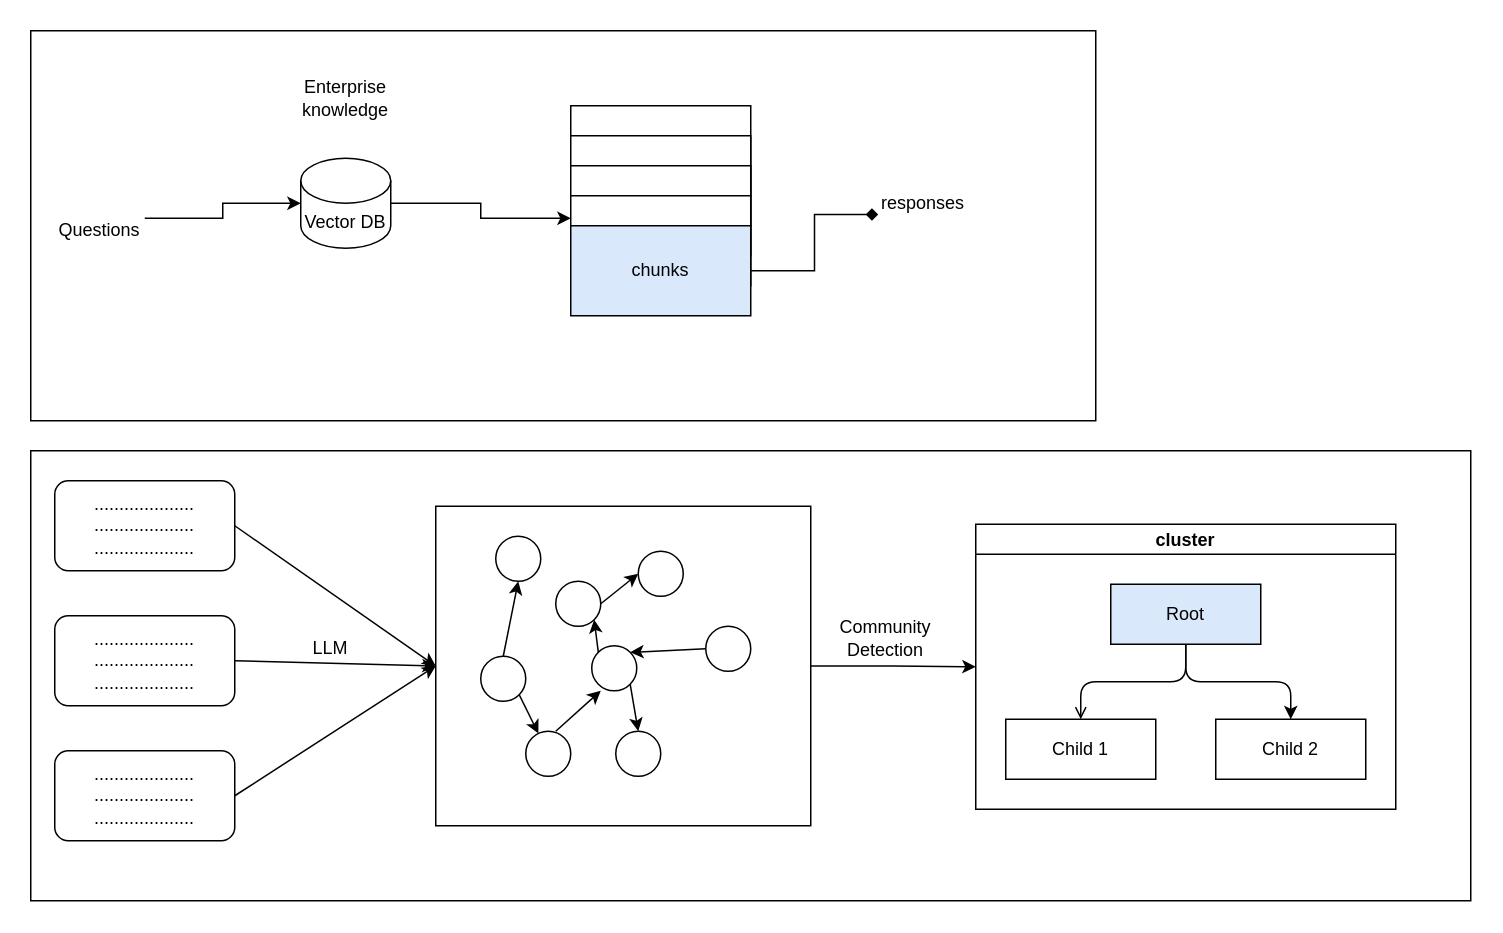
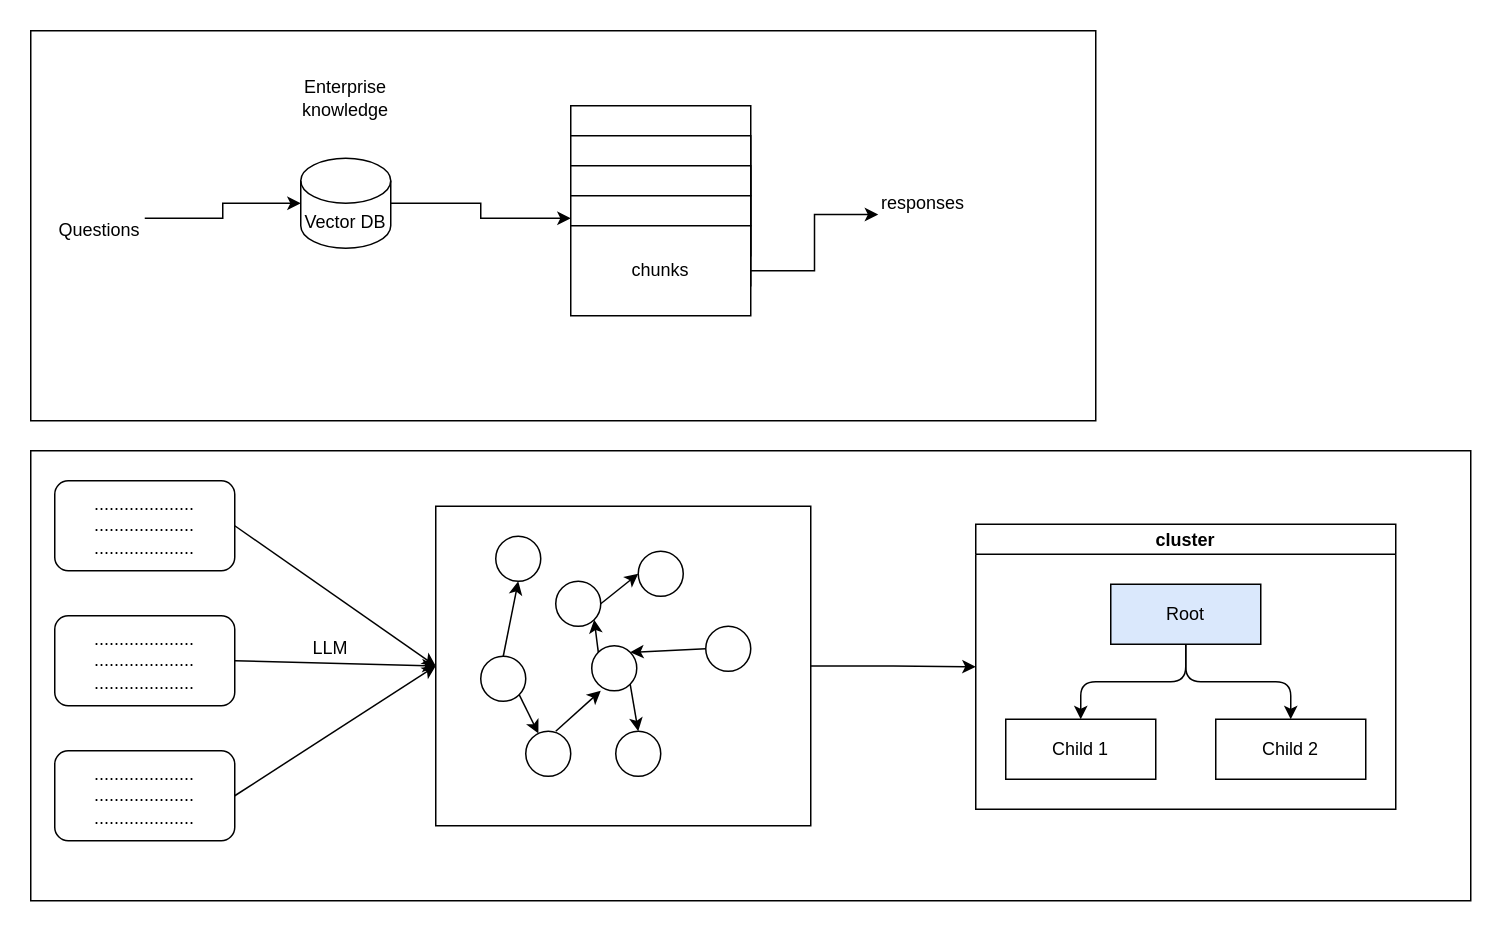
edge "chunks" -> "responses": arrowhead diamond -> classic
node "chunks": fillcolor #dae8fc -> #ffffff
node "Community Detection": removed
edge "Root" -> "Child 1": arrowhead open -> classic
